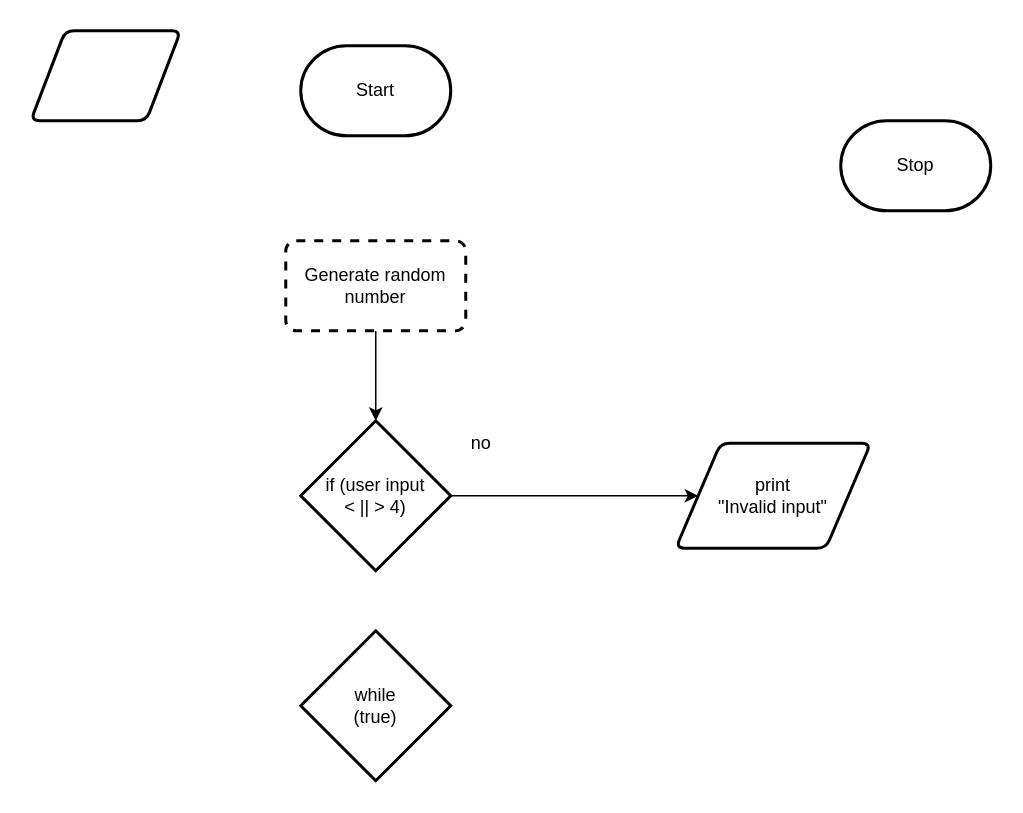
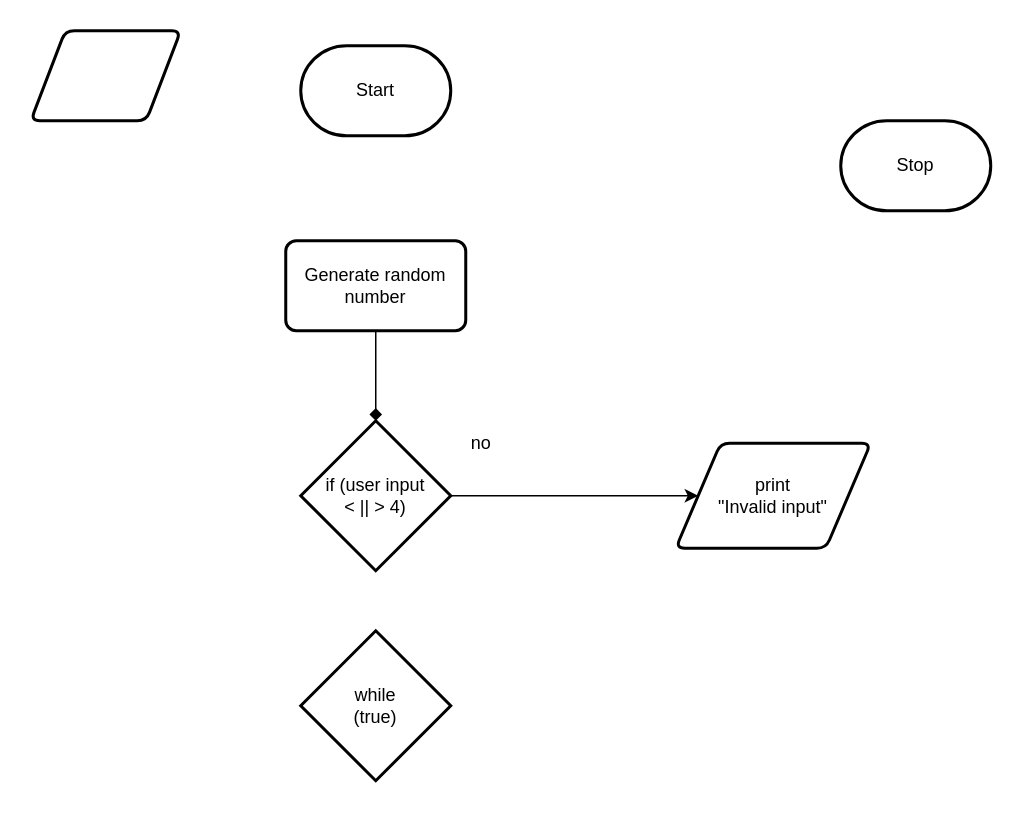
node "Generate random number": style dashed -> solid
edge "Generate random number" -> "if (user input < || > 4)": arrowhead classic -> diamond
